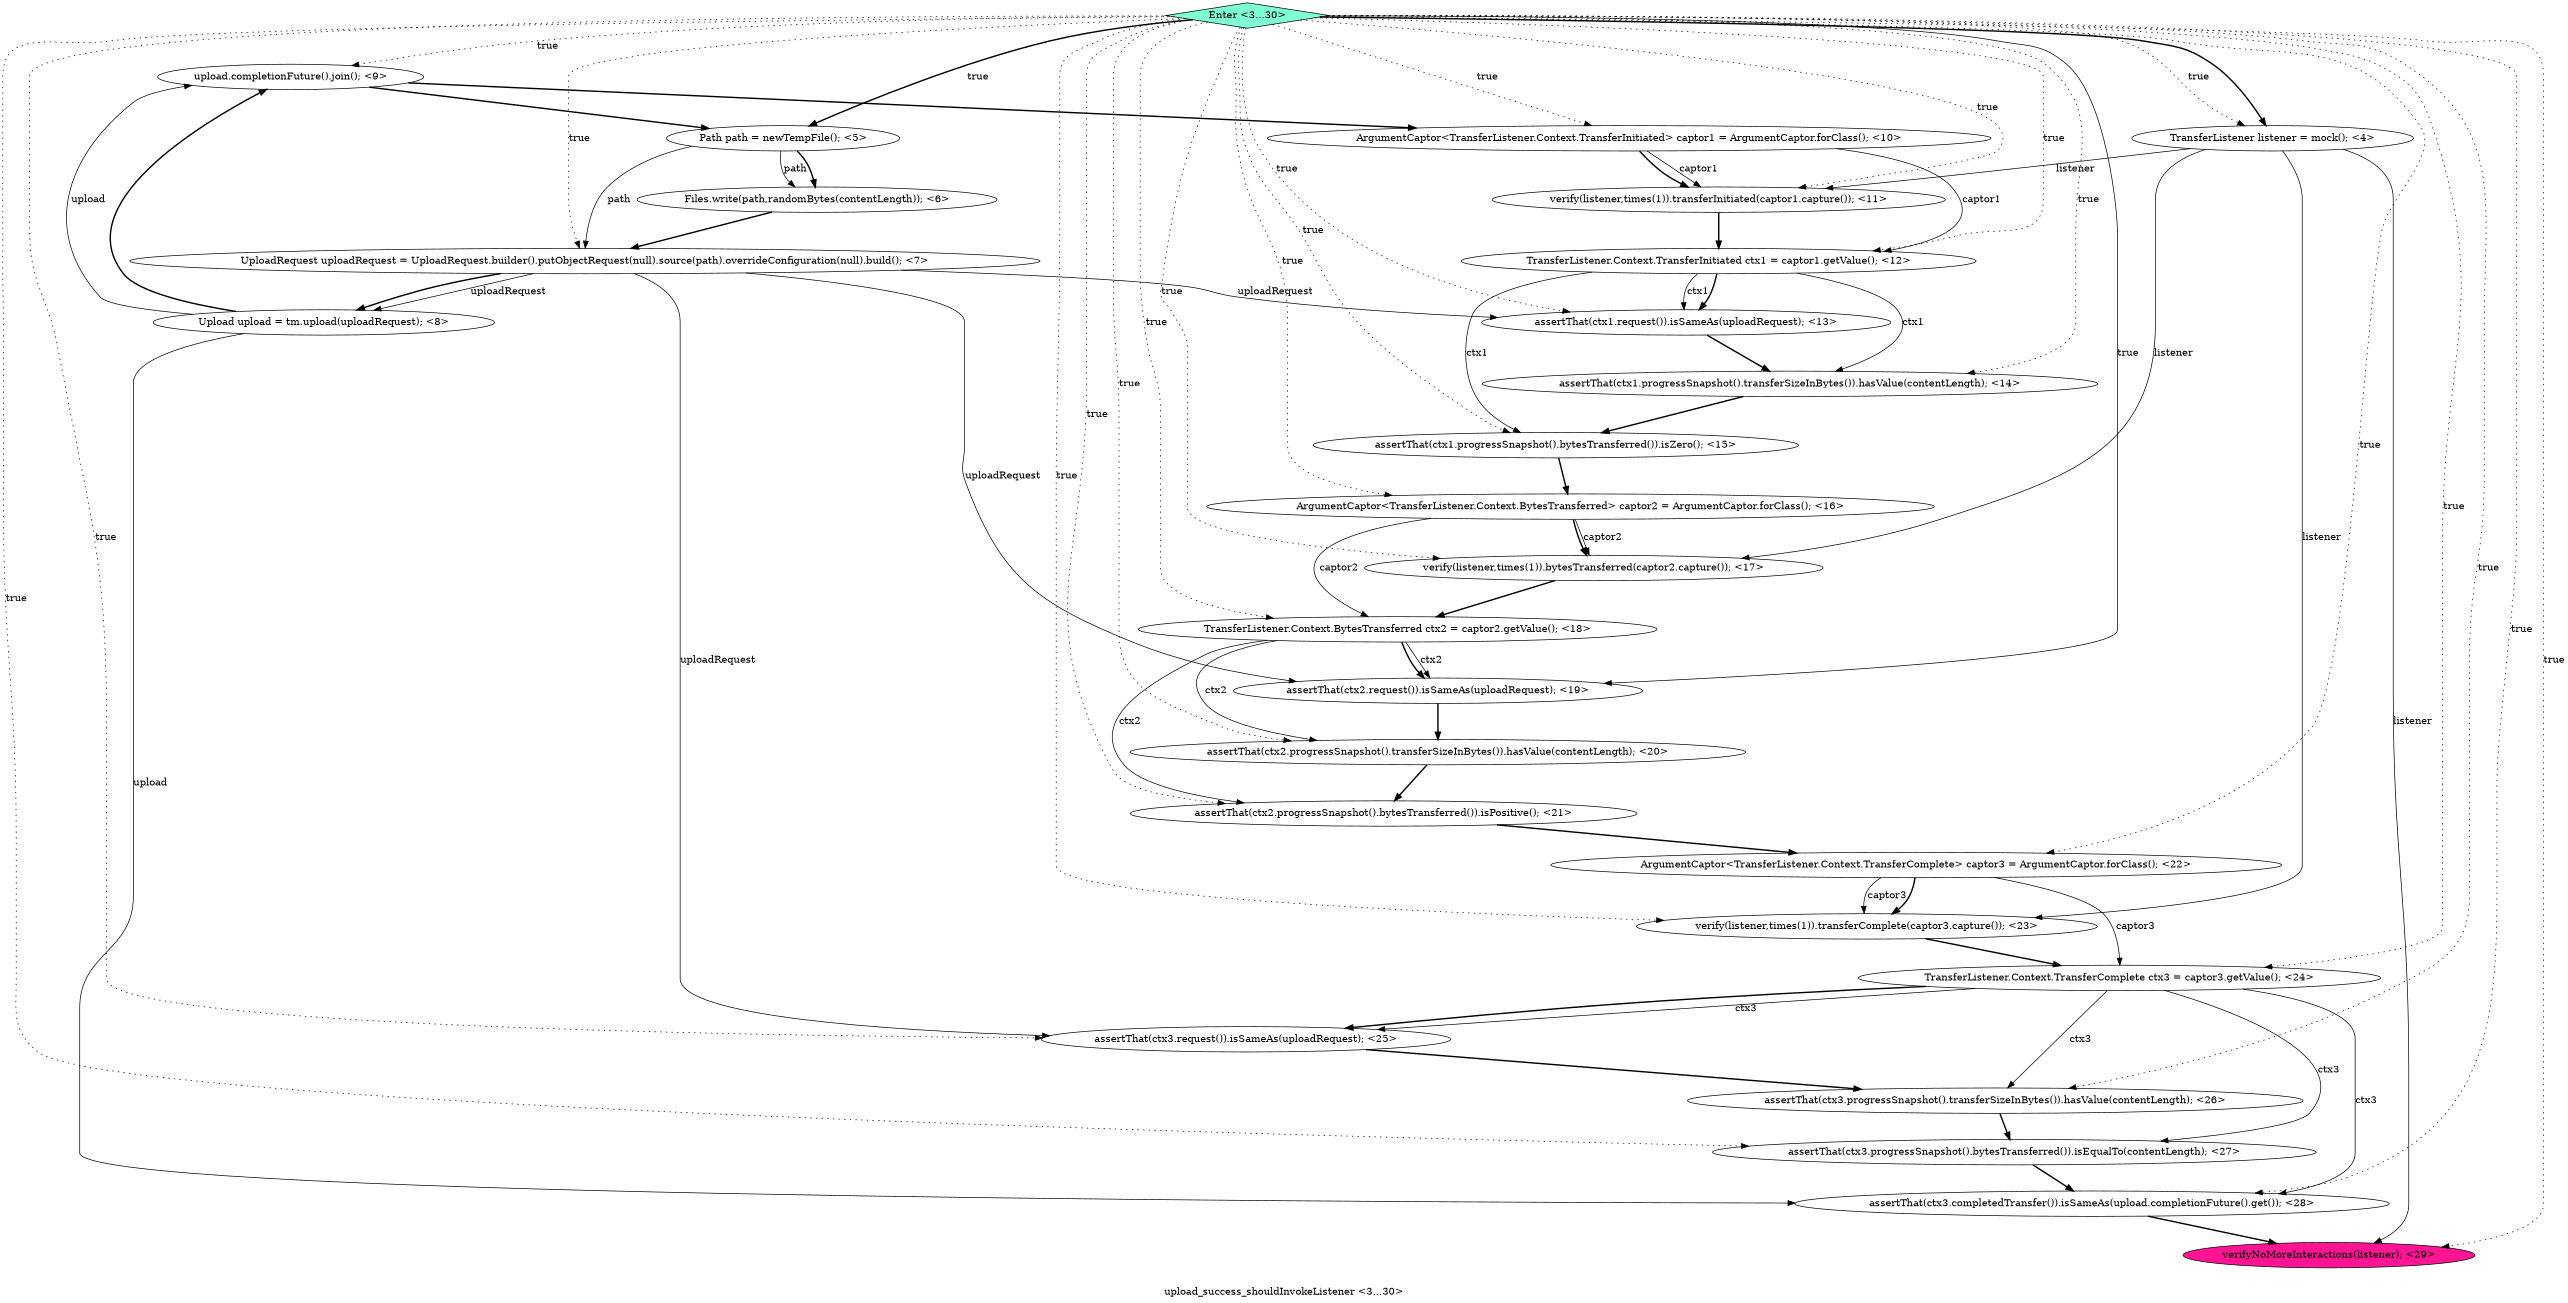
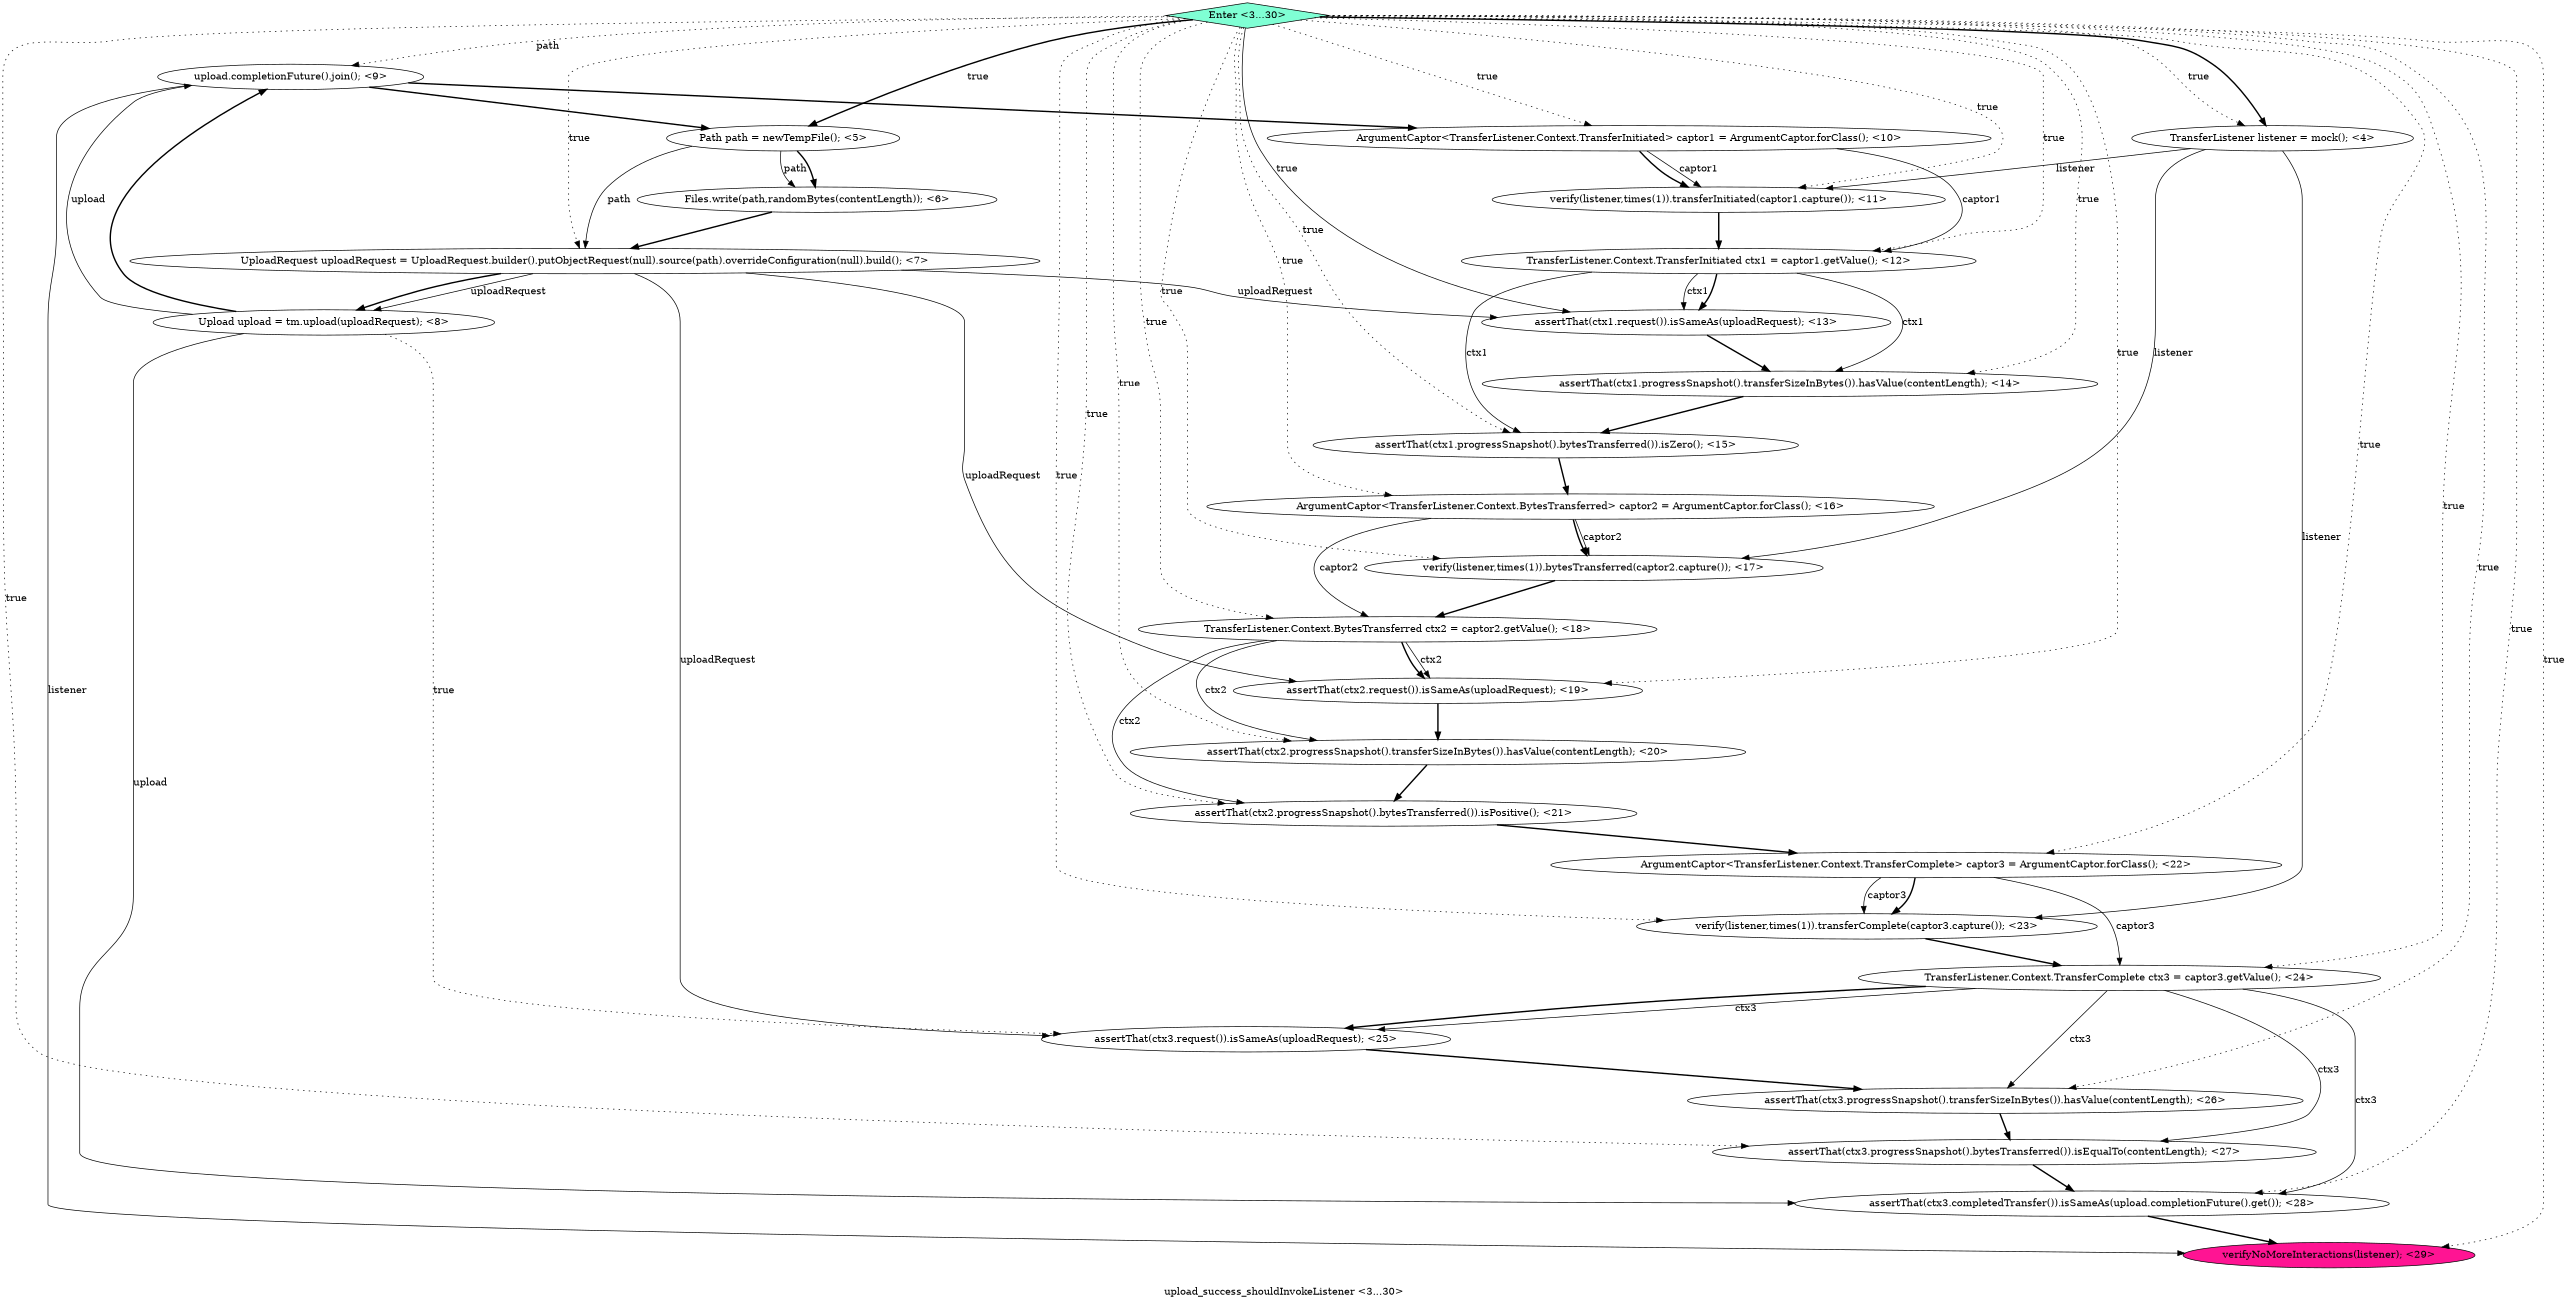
edge "Enter <3...30>" -> "upload.completionFuture().join(); <9>": label "true" -> "path"
edge "Enter <3...30>" -> "assertThat(ctx2.request()).isSameAs(uploadRequest); <19>": style solid -> dotted
edge "Enter <3...30>" -> "assertThat(ctx1.request()).isSameAs(uploadRequest); <13>": style dotted -> solid
edge "Enter <3...30>" -> "assertThat(ctx3.request()).isSameAs(uploadRequest); <25>": now "Upload upload = tm.upload(uploadRequest); <8>" -> "assertThat(ctx3.request()).isSameAs(uploadRequest); <25>"
edge "TransferListener listener = mock(); <4>" -> "verifyNoMoreInteractions(listener); <29>": now "upload.completionFuture().join(); <9>" -> "verifyNoMoreInteractions(listener); <29>"
